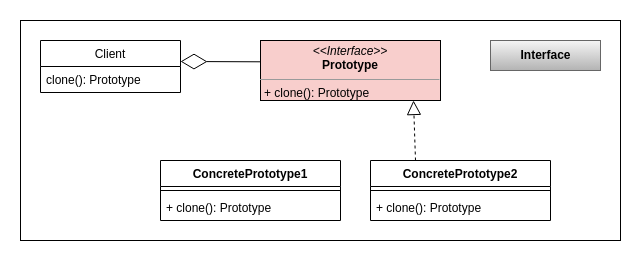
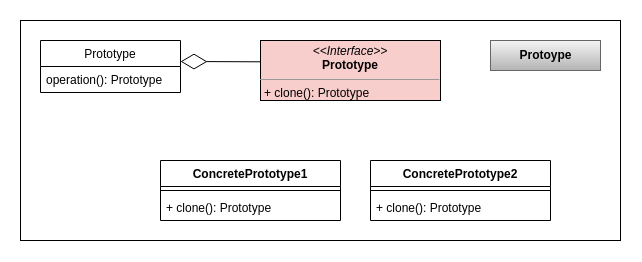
node "Client": label "Client" -> "Prototype"
node "Interface": label "Interface" -> "Protoype"
node "clone(): Prototype": label "clone(): Prototype" -> "operation(): Prototype"
edge "ConcretePrototype2" -> "<<Interface>> Prototype + clone(): Prototype": removed
